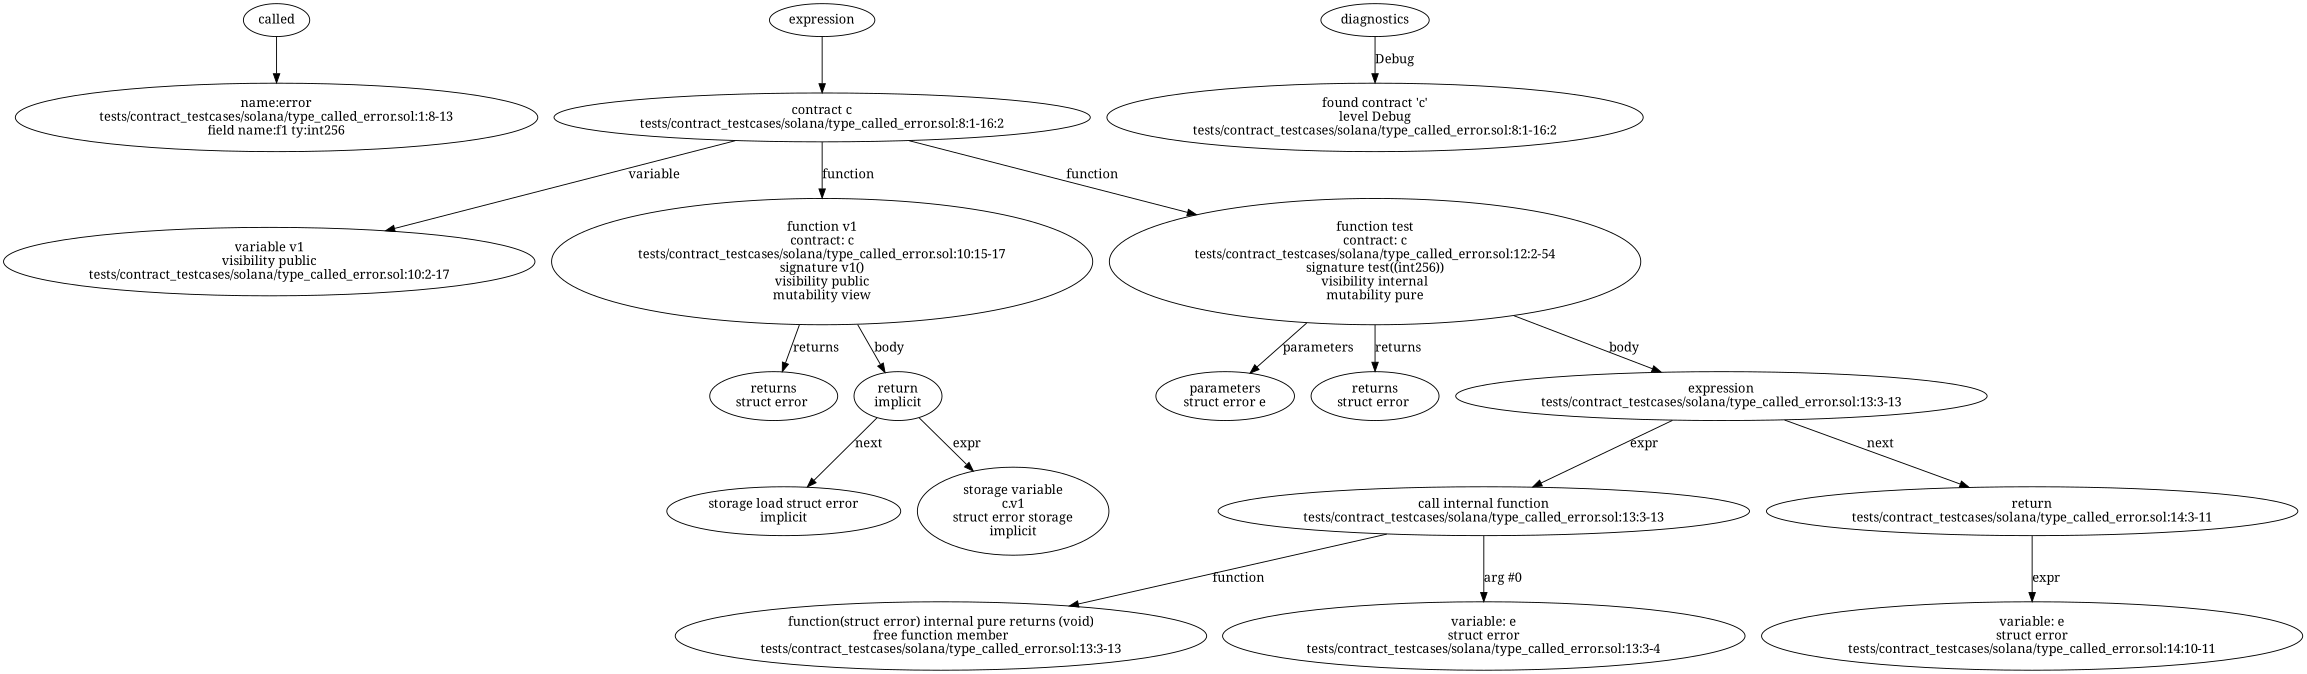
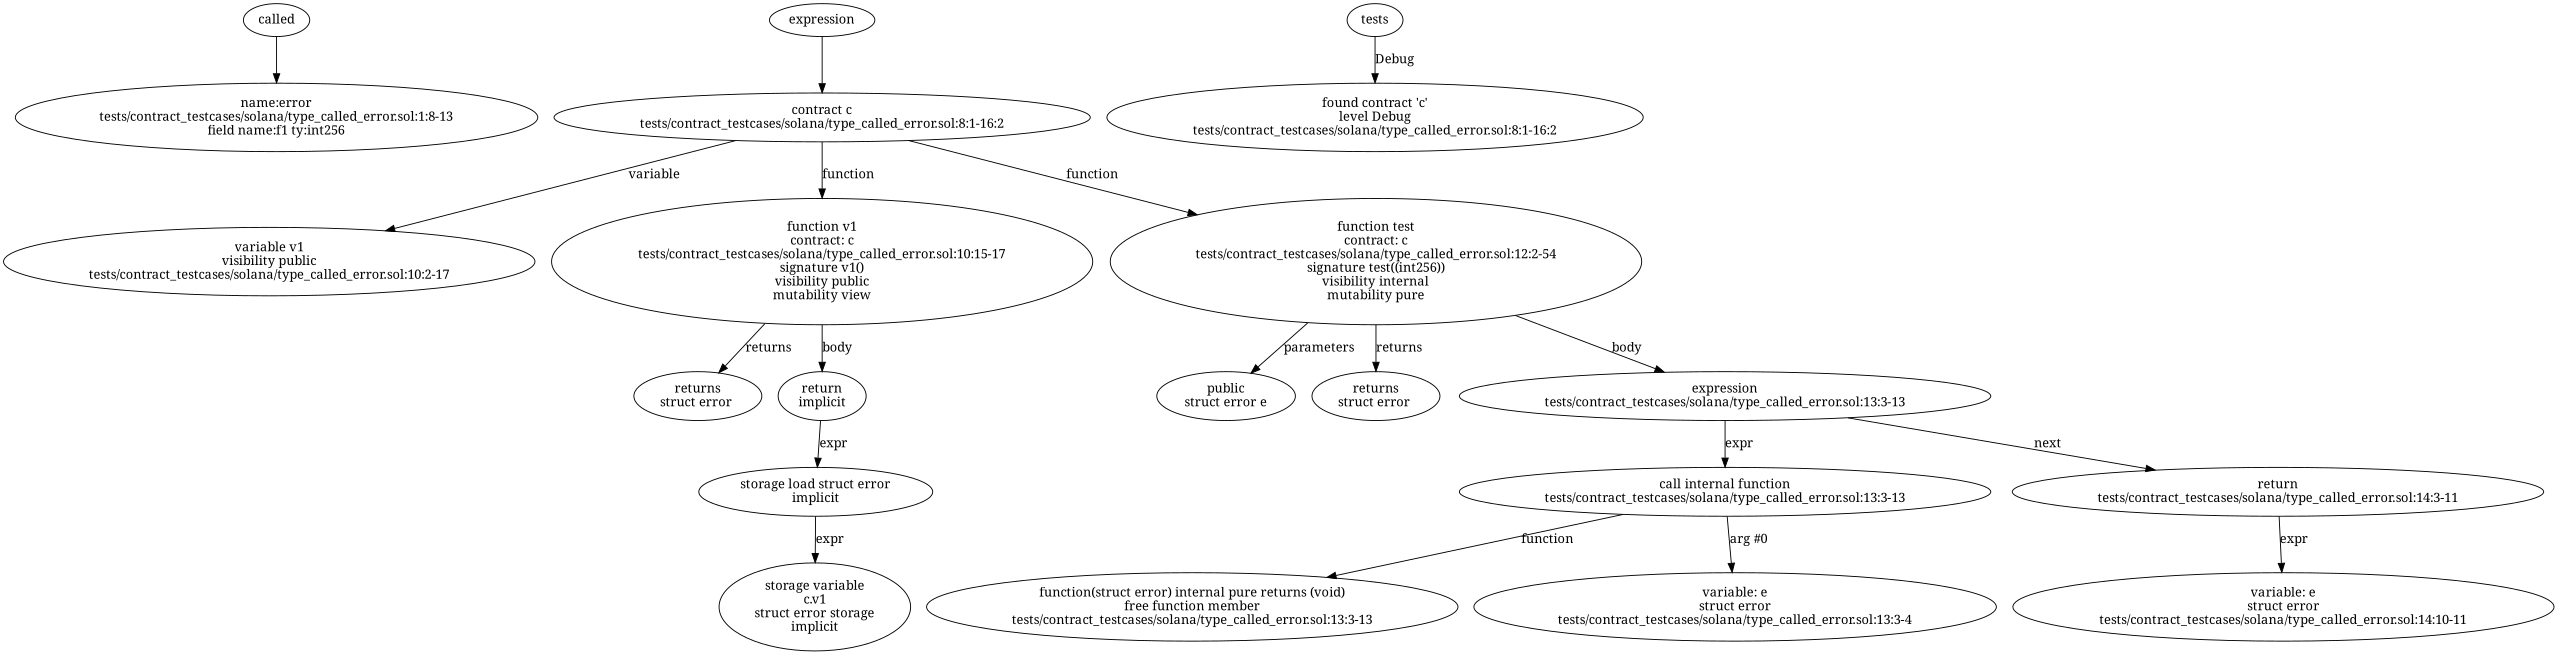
node "diagnostics": label "diagnostics" -> "tests"
node "parameters struct error e": label "parameters struct error e" -> "public struct error e"
edge "return implicit" -> "storage variable c.v1 struct error storage implicit": now "storage load struct error implicit" -> "storage variable c.v1 struct error storage implicit"
edge "return implicit" -> "storage load struct error implicit": label "next" -> "expr"
